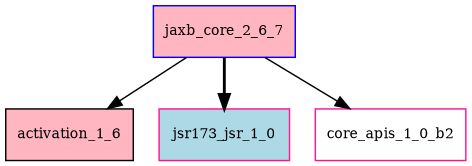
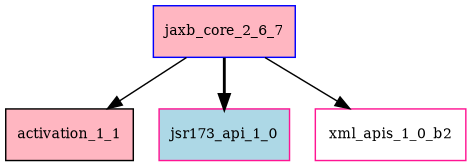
node "activation_1_6": label "activation_1_6" -> "activation_1_1"
node "jsr173_jsr_1_0": label "jsr173_jsr_1_0" -> "jsr173_api_1_0"
node "core_apis_1_0_b2": label "core_apis_1_0_b2" -> "xml_apis_1_0_b2"
